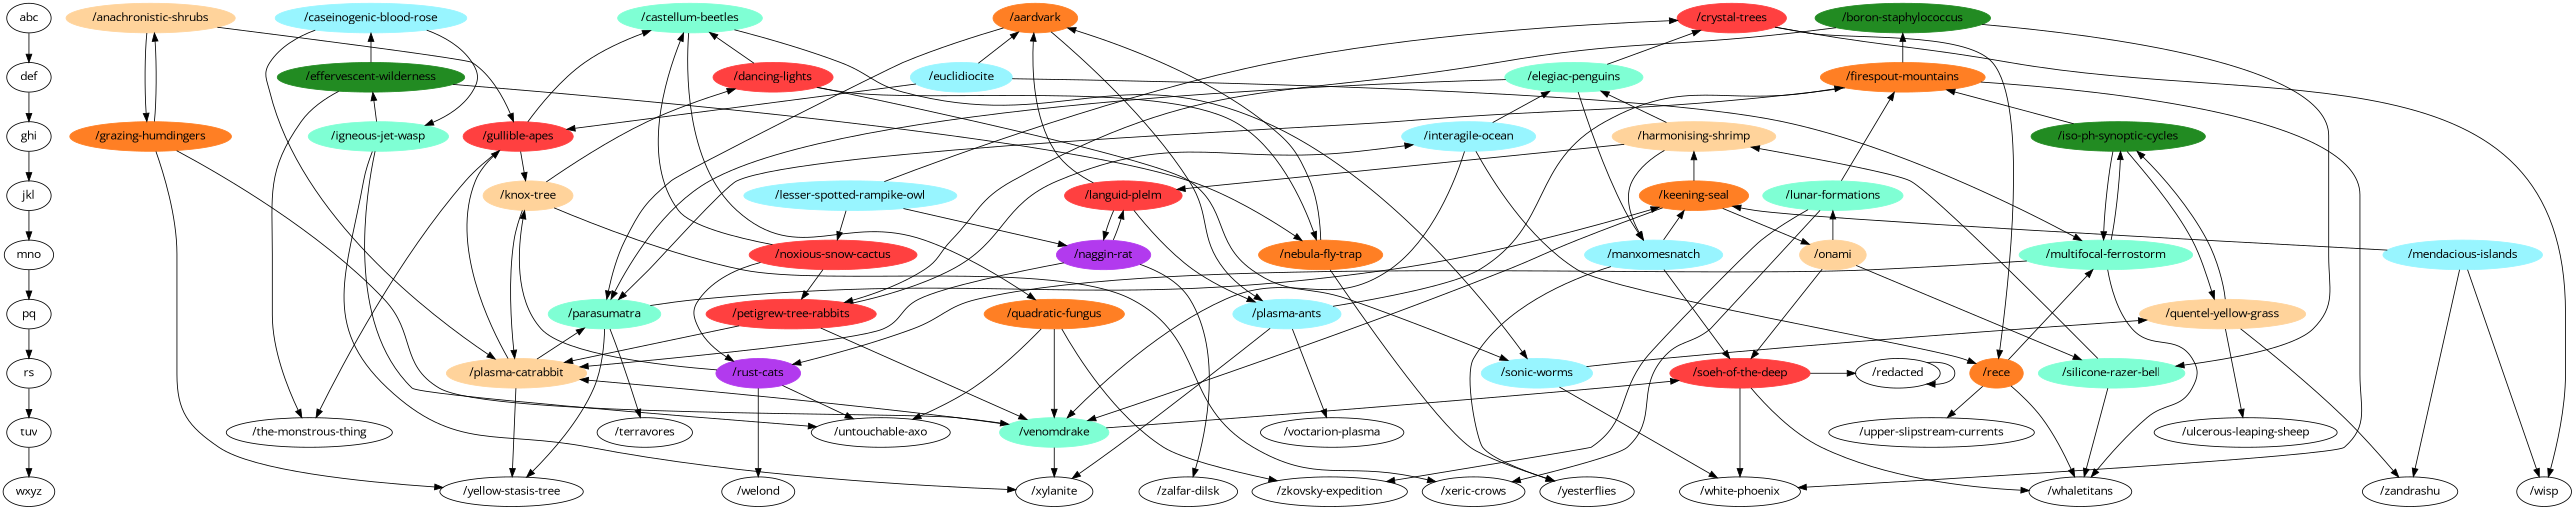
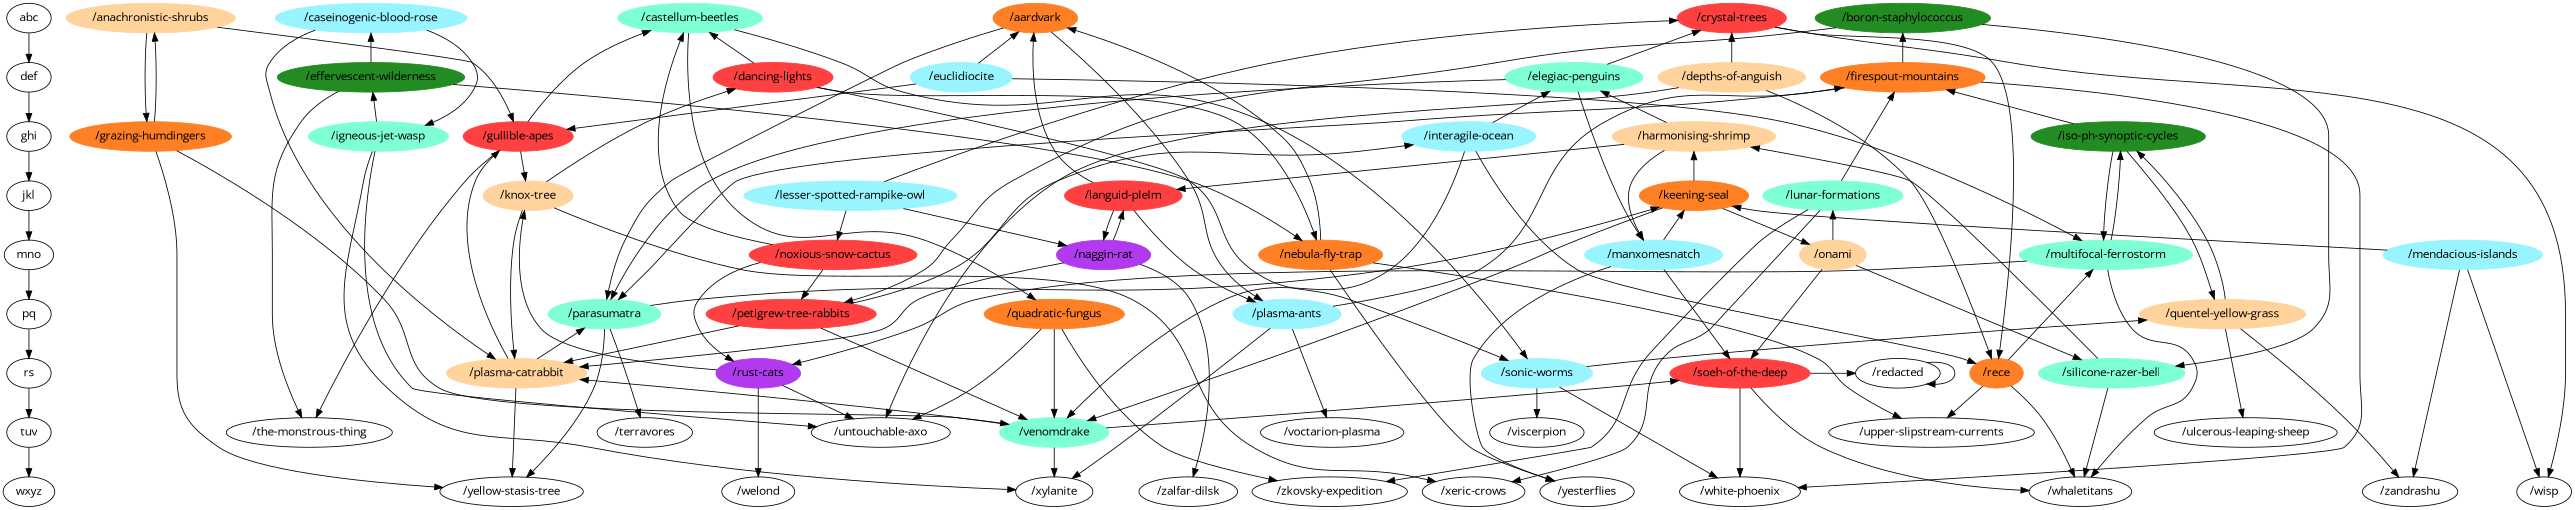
node "/depths-of-anguish": added
edge "/nebula-fly-trap" -> "/upper-slipstream-currents": added
node "/viscerpion": added
